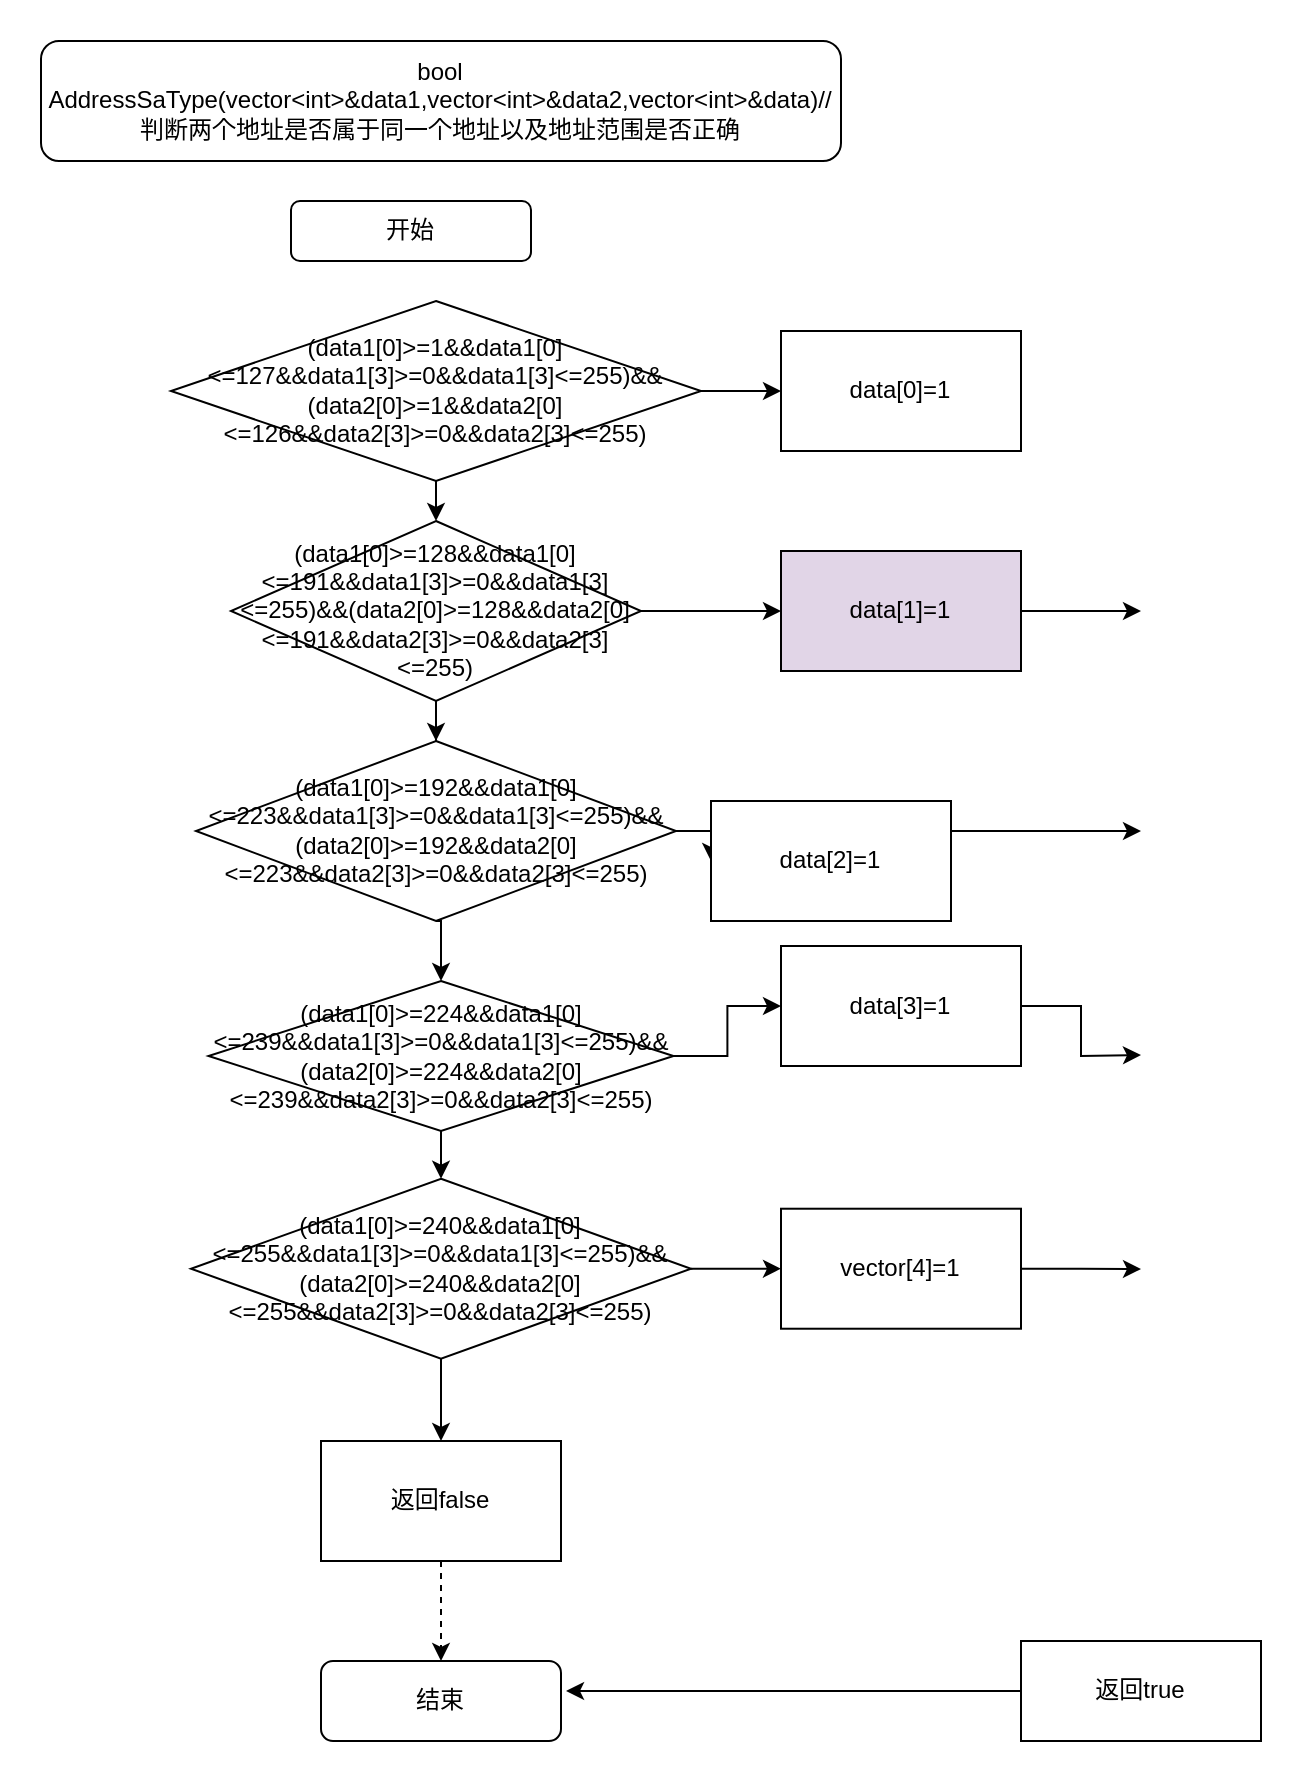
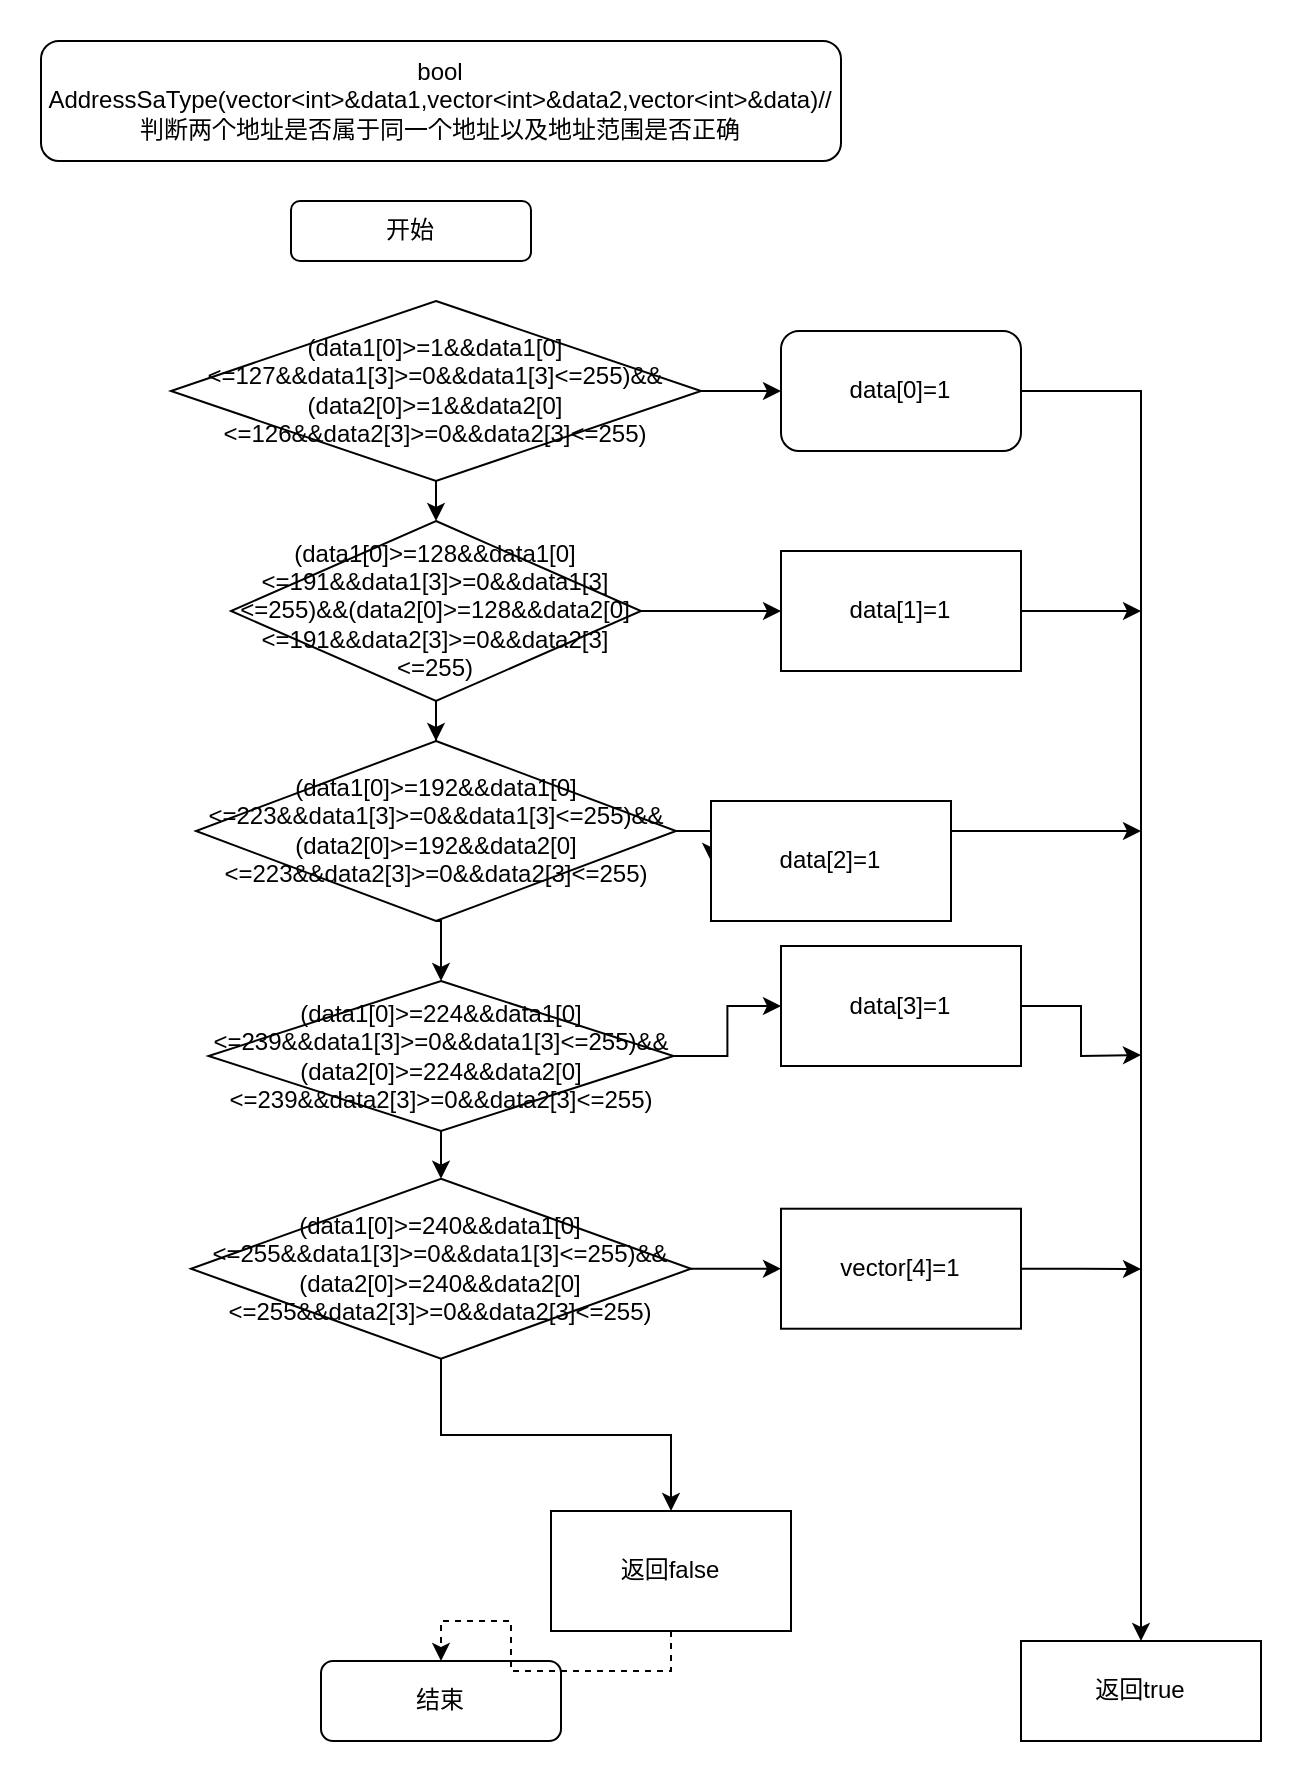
node "data[0]=1": shape rectangle -> rounded rectangle
node "data[1]=1": fillcolor #e1d5e7 -> #ffffff
edge "data[0]=1" -> "返回true": added
node "返回false": moved (441, 1501) -> (671, 1571)
edge "返回true" -> "结束": removed
